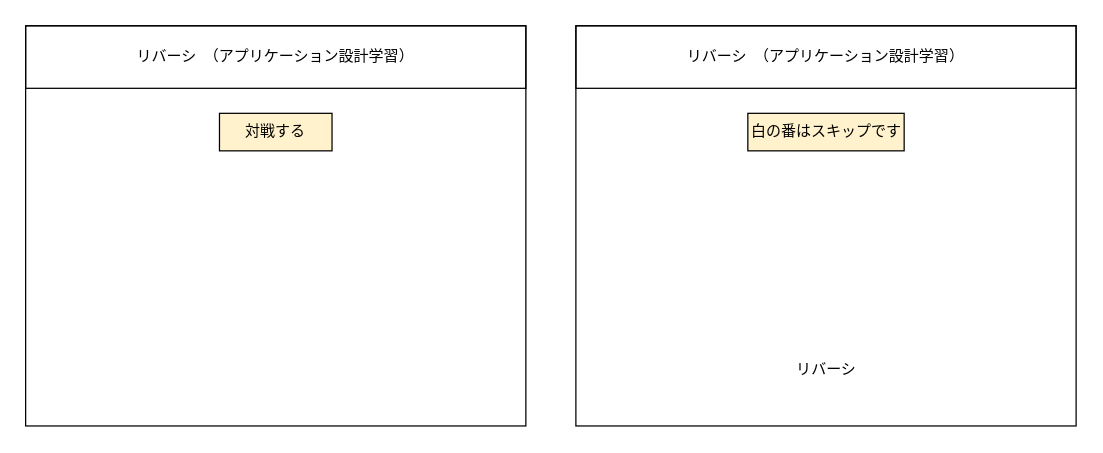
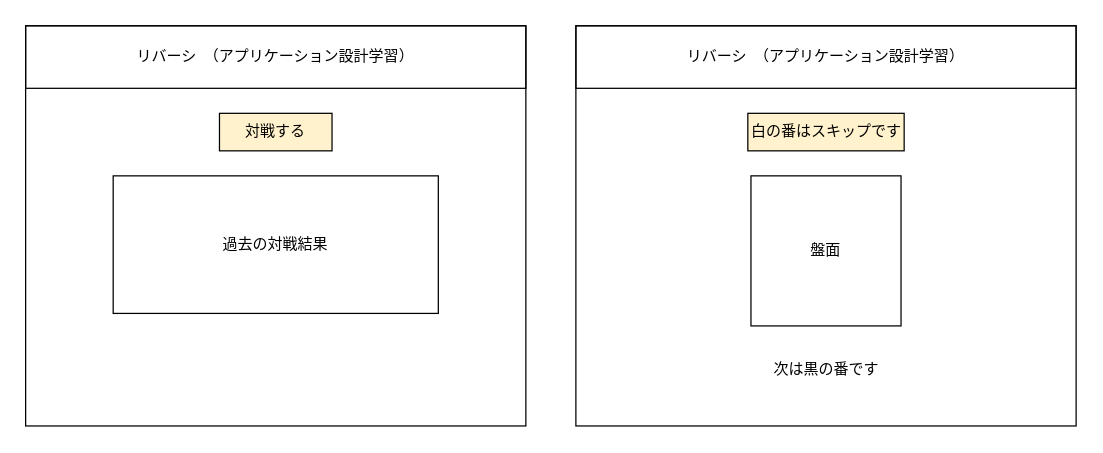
node "過去の対戦結果": added
node "盤面": added
node "リバーシ": label "リバーシ" -> "次は黒の番です"
